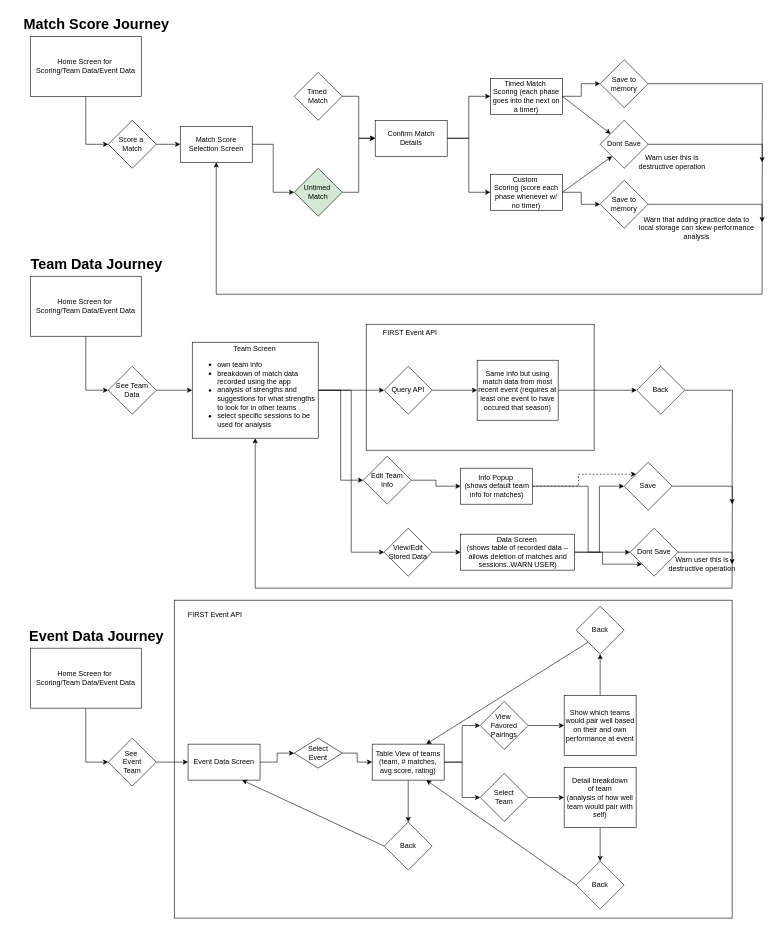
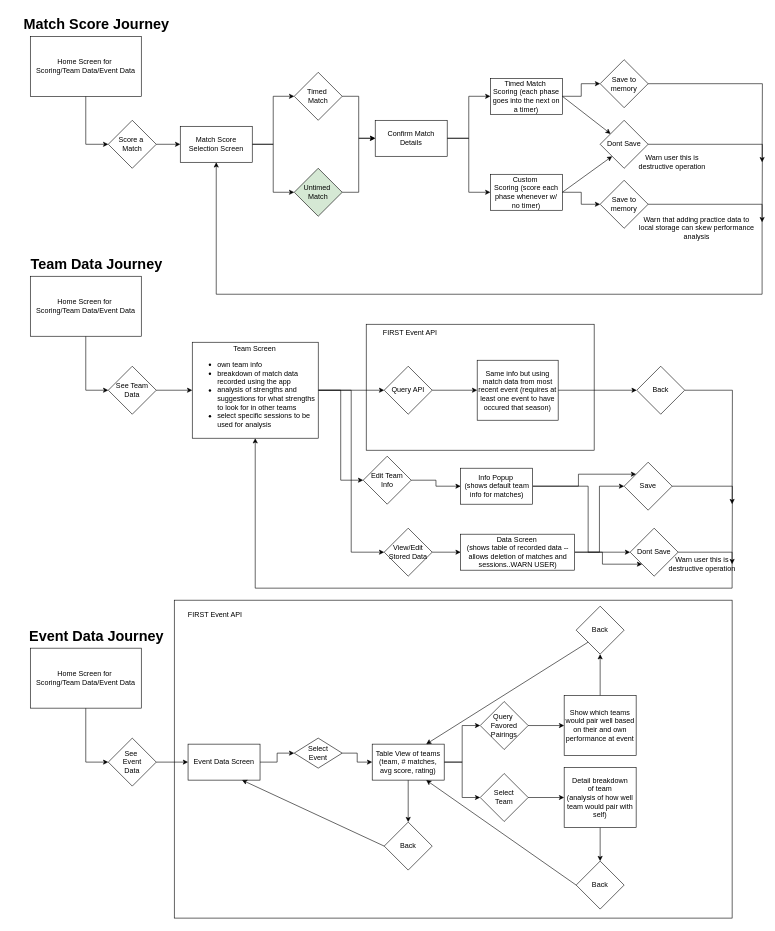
edge "Match Score Selection Screen" -> "Timed Match": added
edge "Info Popup (shows default team info for matches)" -> "Save": style dashed -> solid
node "View Favored Pairings": label "View Favored Pairings" -> "Query Favored Pairings"
node "See Event Team": label "See Event Team" -> "See Event Data"
